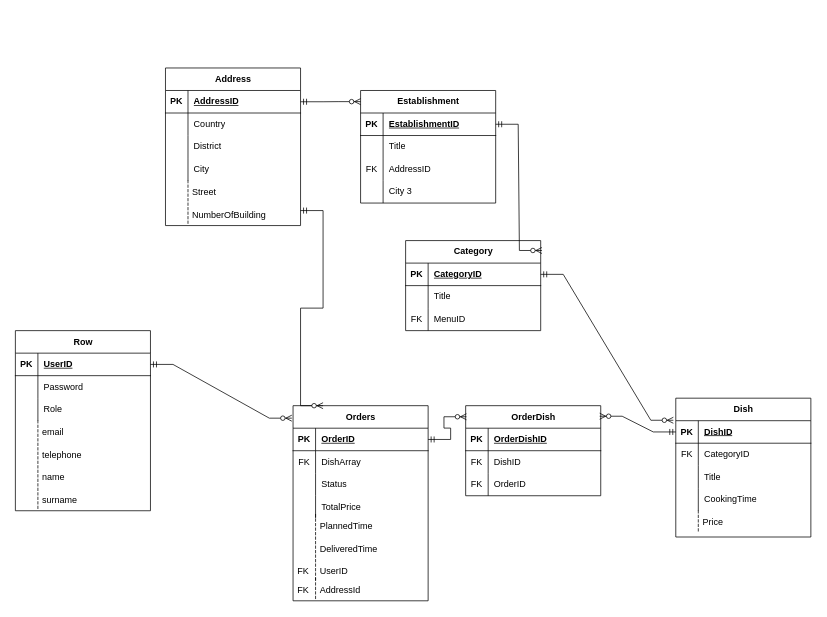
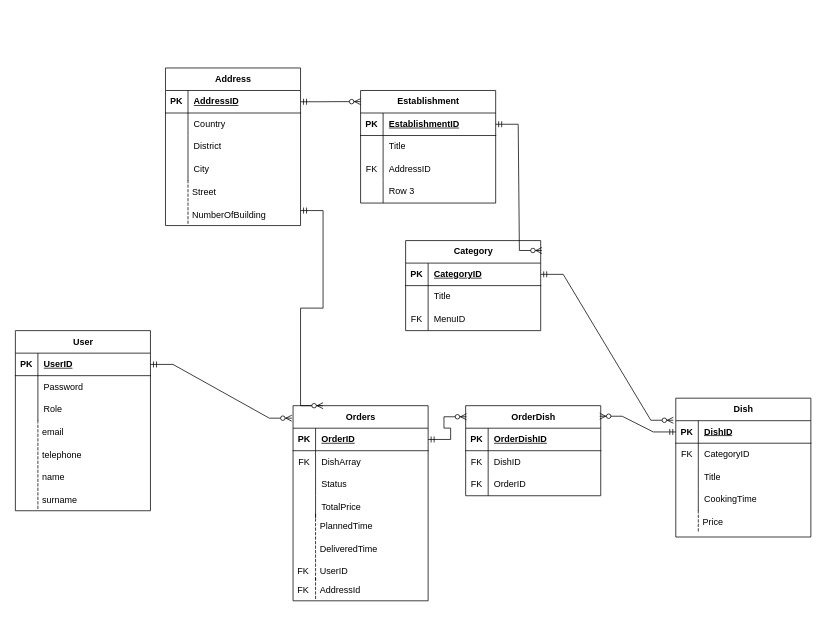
node "City 3": label "City 3" -> "Row 3"
node "Row": label "Row" -> "User"
